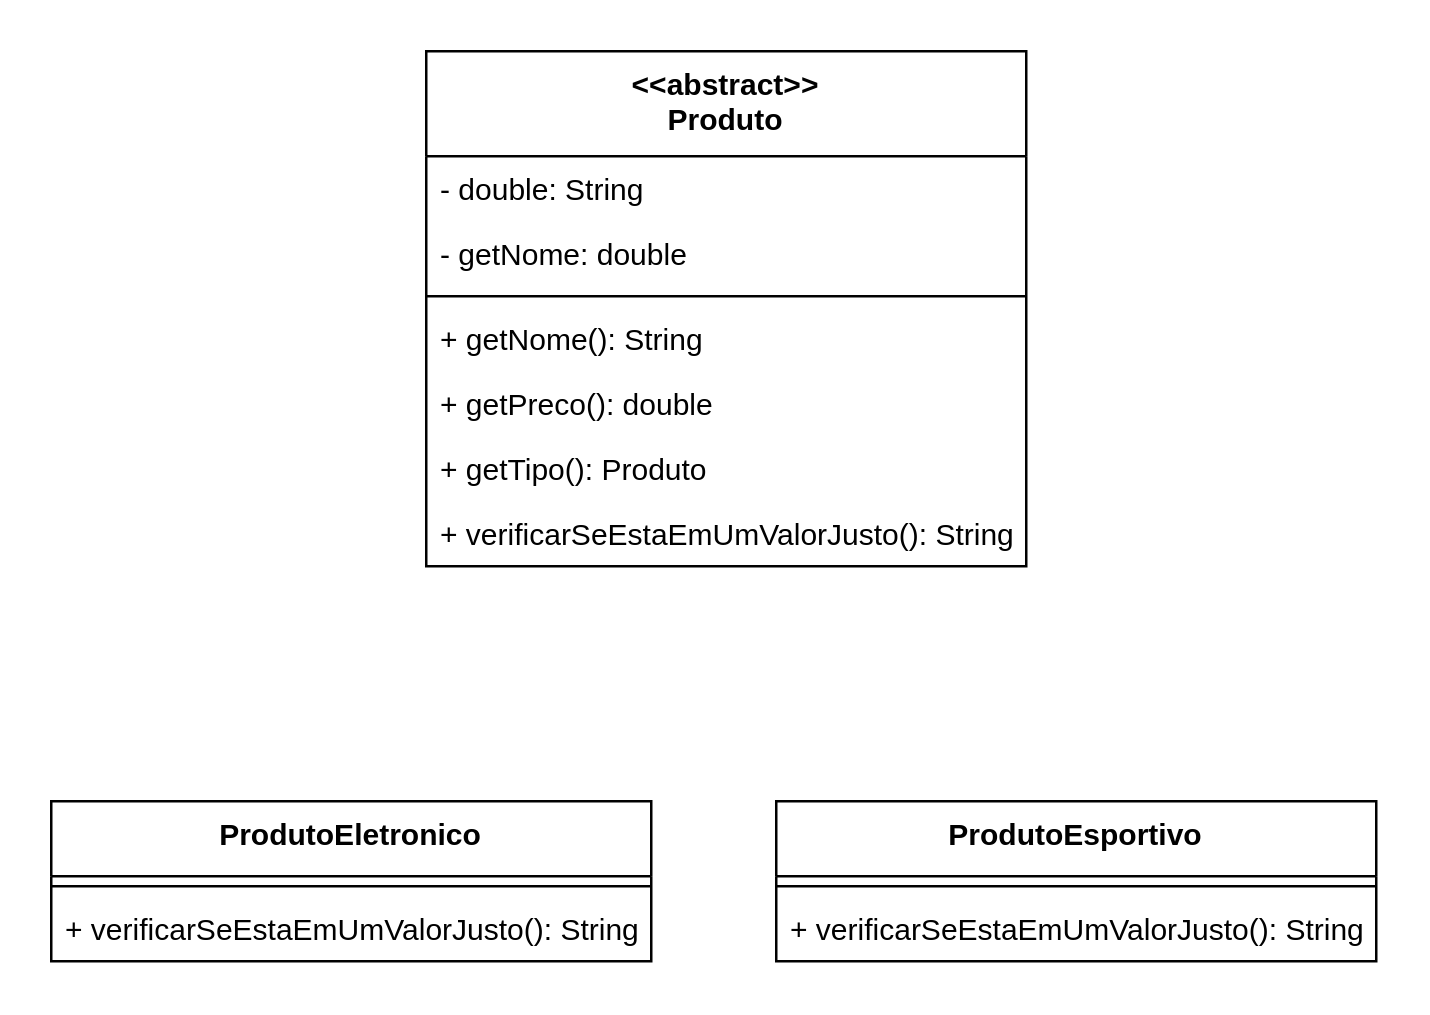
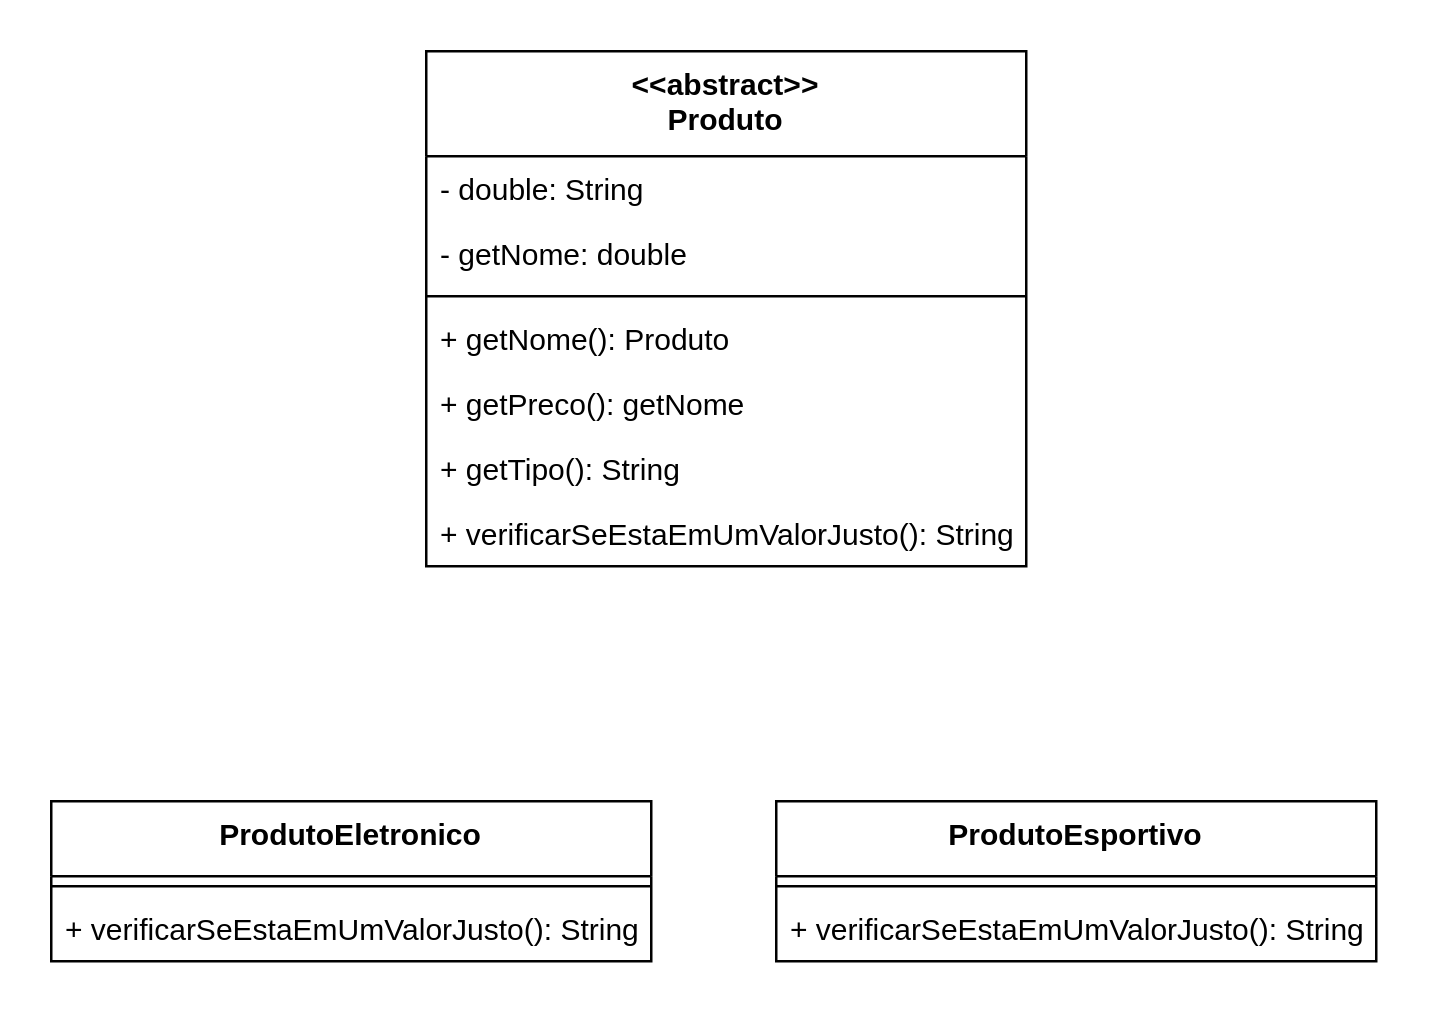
node "+ getNome(): String": label "+ getNome(): String" -> "+ getNome(): Produto"
node "+ getPreco(): double": label "+ getPreco(): double" -> "+ getPreco(): getNome"
node "+ getTipo(): Produto": label "+ getTipo(): Produto" -> "+ getTipo(): String"
